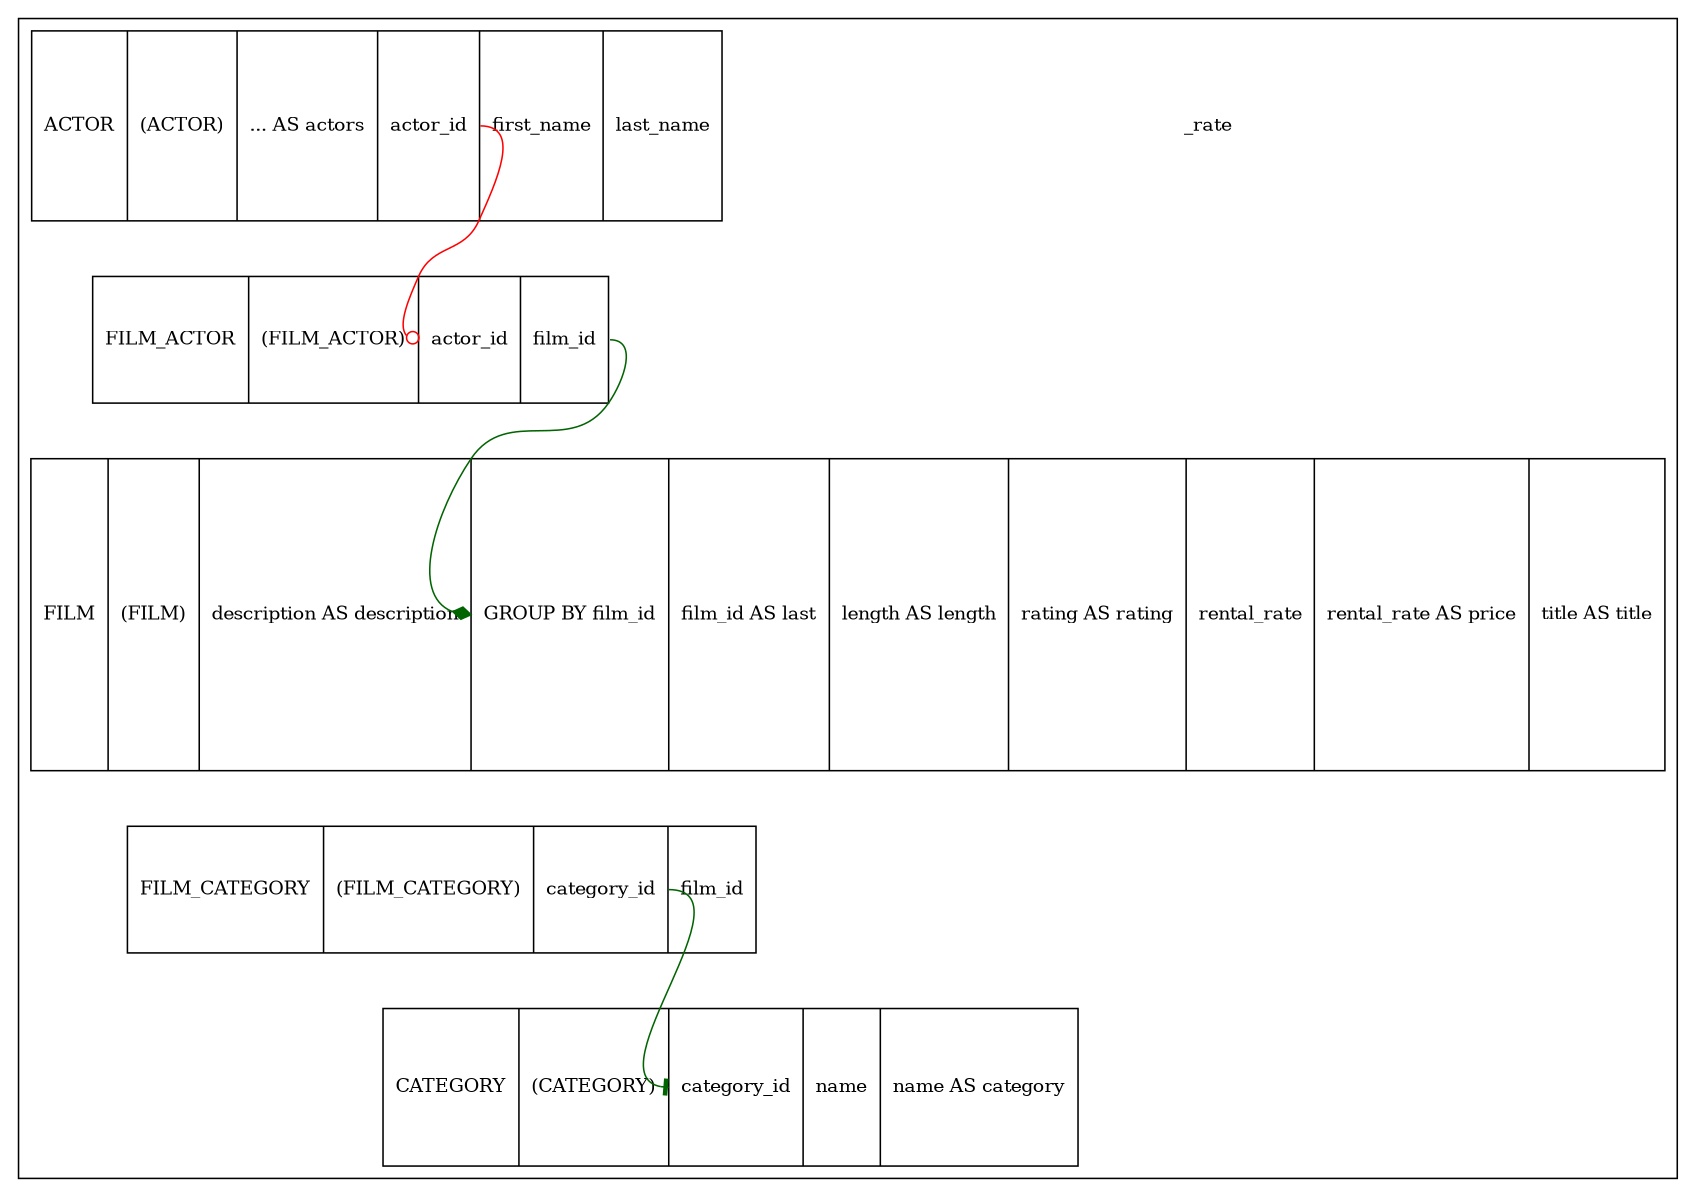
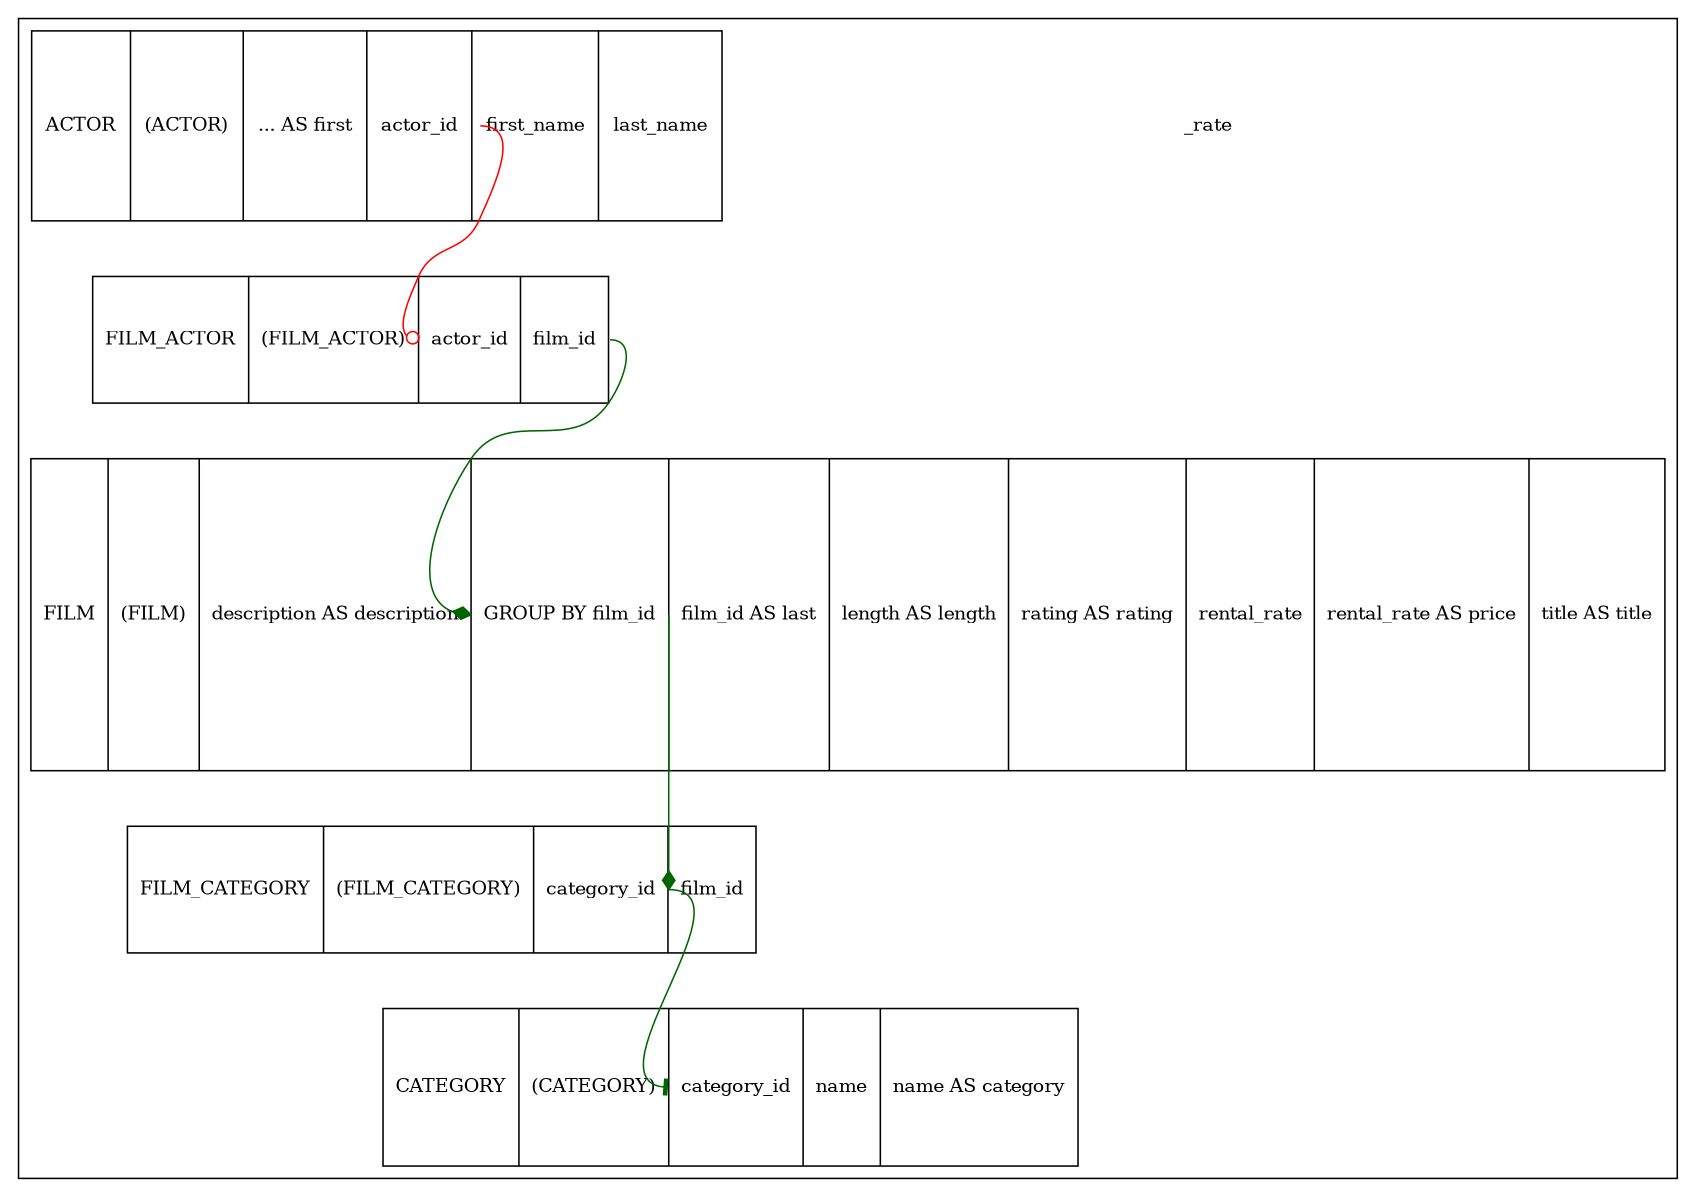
node "ACTOR": text "... AS actors" -> "... AS first"
edge "FILM" -> "FILM_CATEGORY": added
